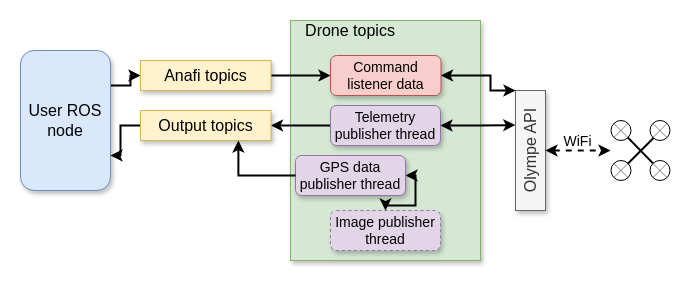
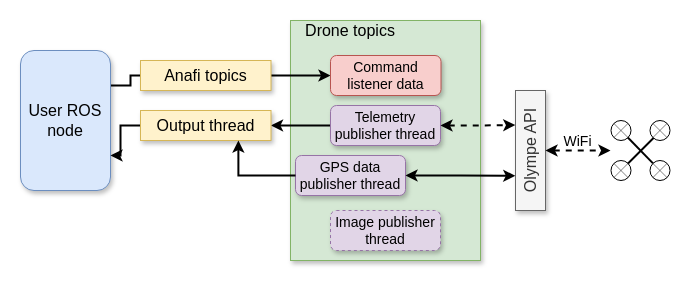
edge "Command listener data" -- "Olympe API": removed
edge "User ROS node" -> "Anafi topics": arrowhead classic -> none
edge "Telemetry publisher thread" -- "Olympe API": style solid -> dashed
node "Output topics": label "Output topics" -> "Output thread"
edge "GPS data publisher thread" -- "Image publisher thread": now "GPS data publisher thread" -- "Olympe API"
